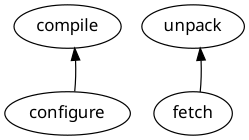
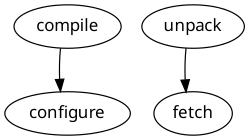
edge "configure" -> "compile": reversed
edge "fetch" -> "unpack": reversed
